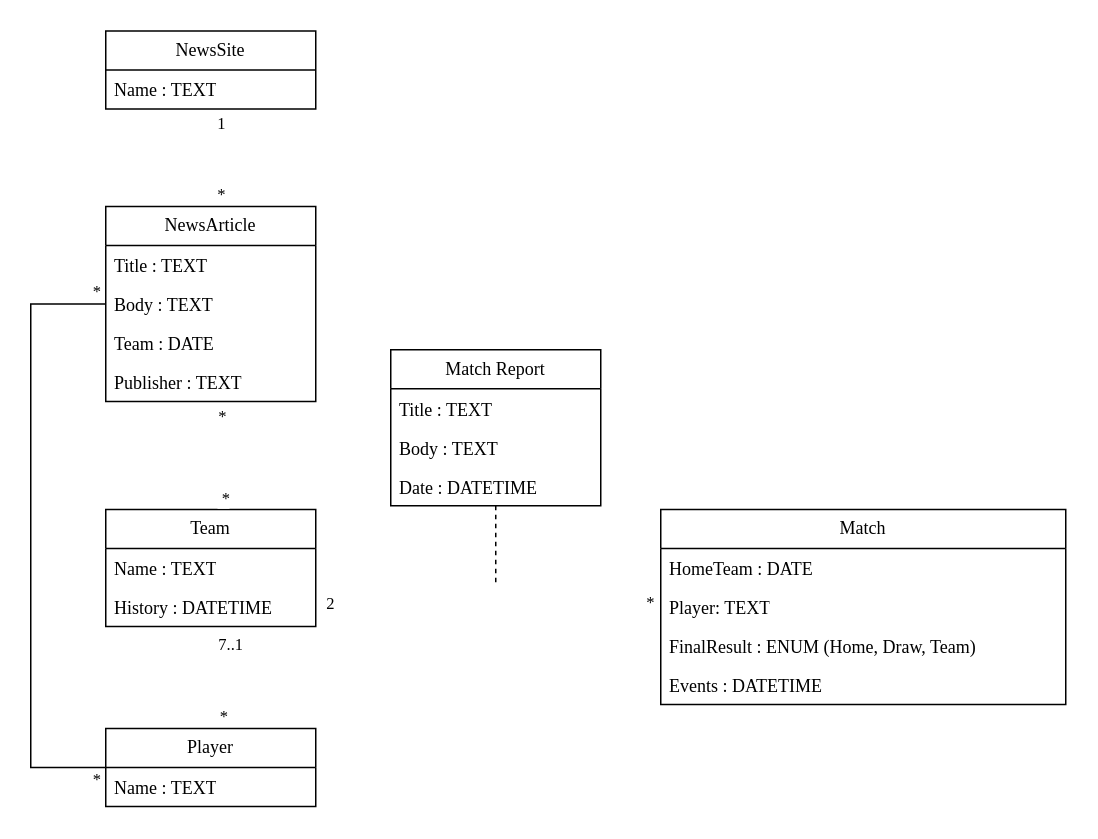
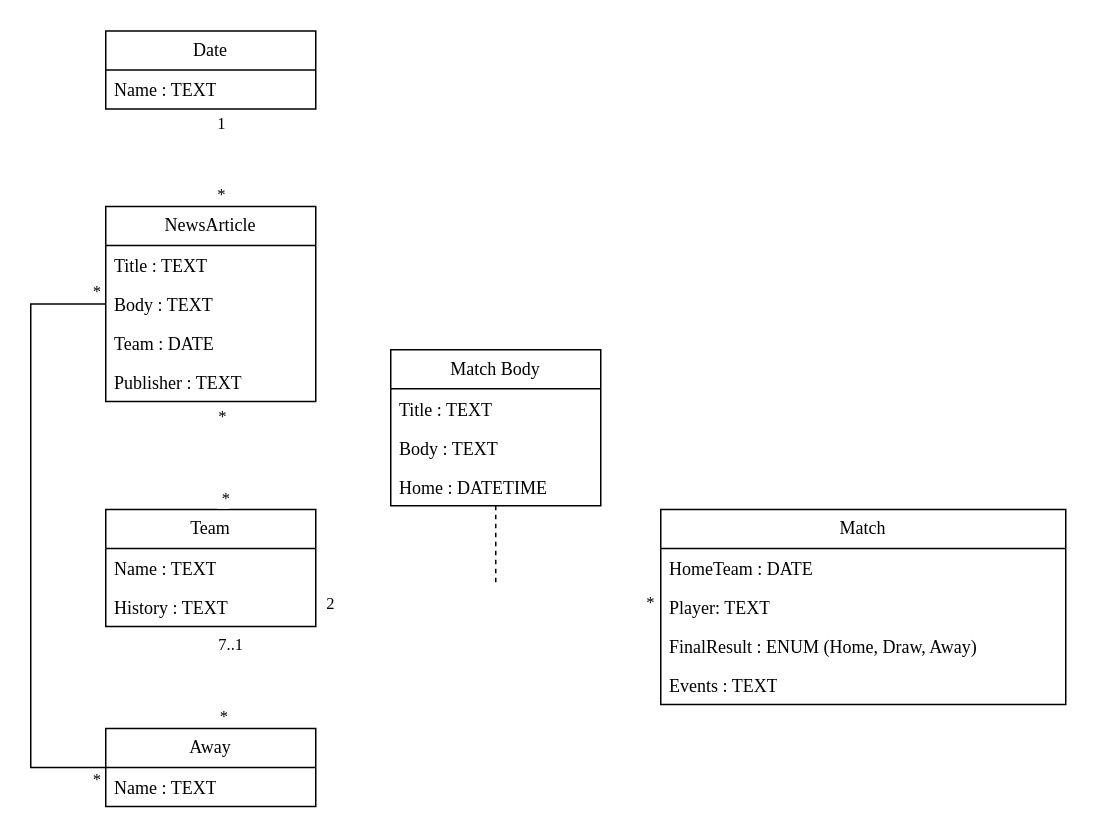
node "NewsSite": label "NewsSite" -> "Date"
node "Match Report": label "Match Report" -> "Match Body"
node "Date : DATETIME": label "Date : DATETIME" -> "Home : DATETIME"
node "History : DATETIME": label "History : DATETIME" -> "History : TEXT"
node "FinalResult : ENUM (Home, Draw, Team)": label "FinalResult : ENUM (Home, Draw, Team)" -> "FinalResult : ENUM (Home, Draw, Away)"
node "Events : DATETIME": label "Events : DATETIME" -> "Events : TEXT"
node "Player": label "Player" -> "Away"
